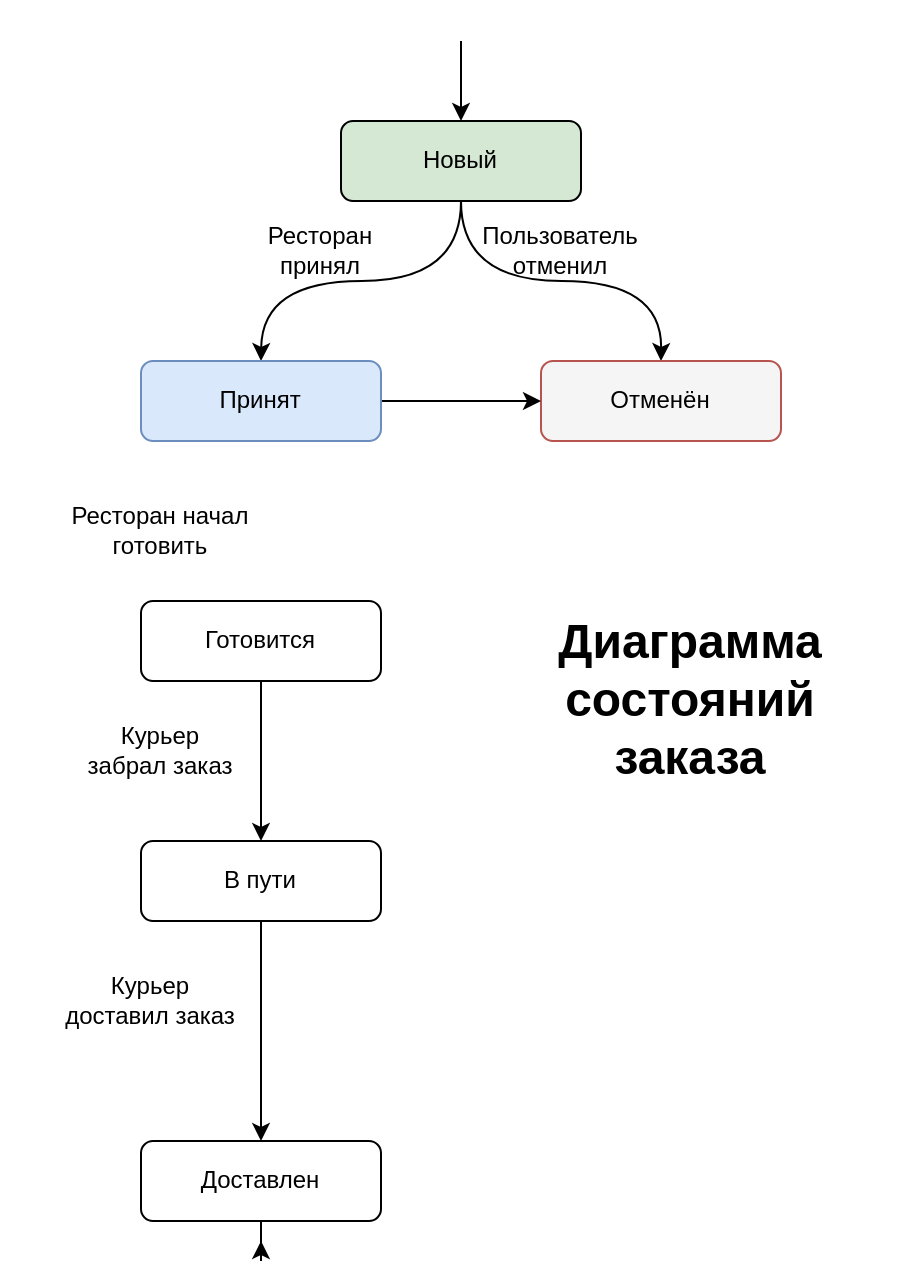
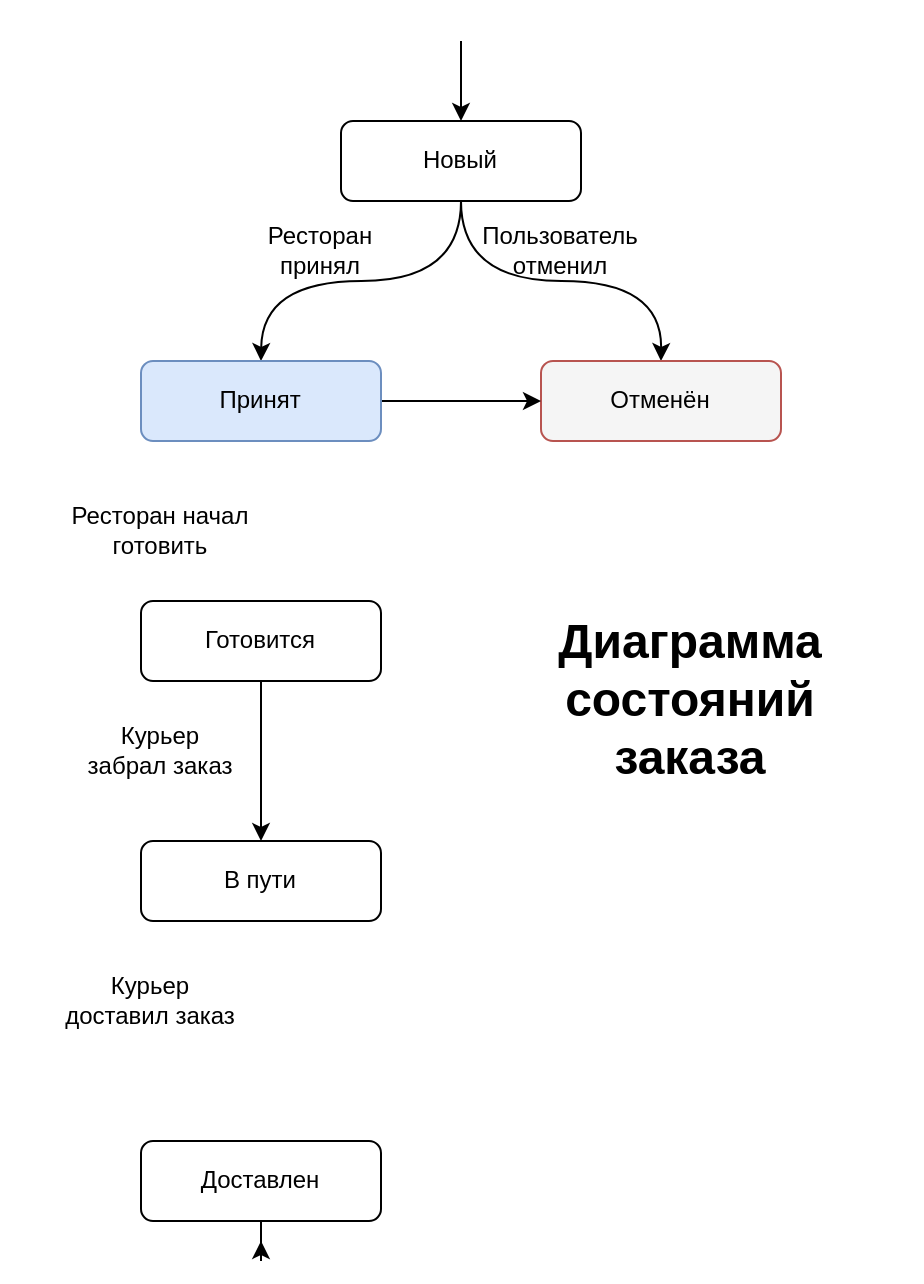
node "Новый": fillcolor #d5e8d4 -> #ffffff
edge "В пути" -> "Доставлен": removed
